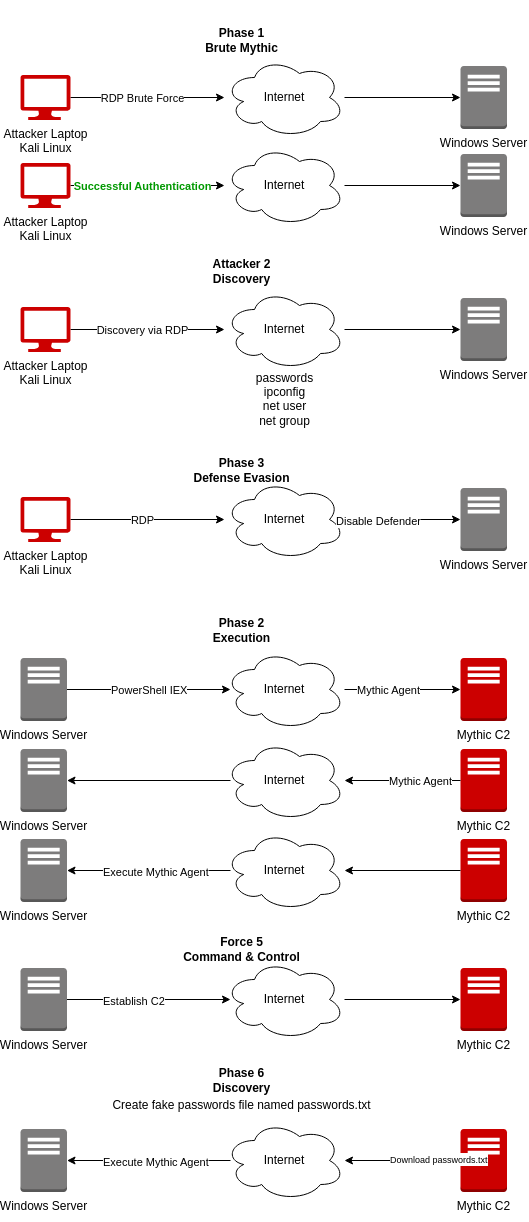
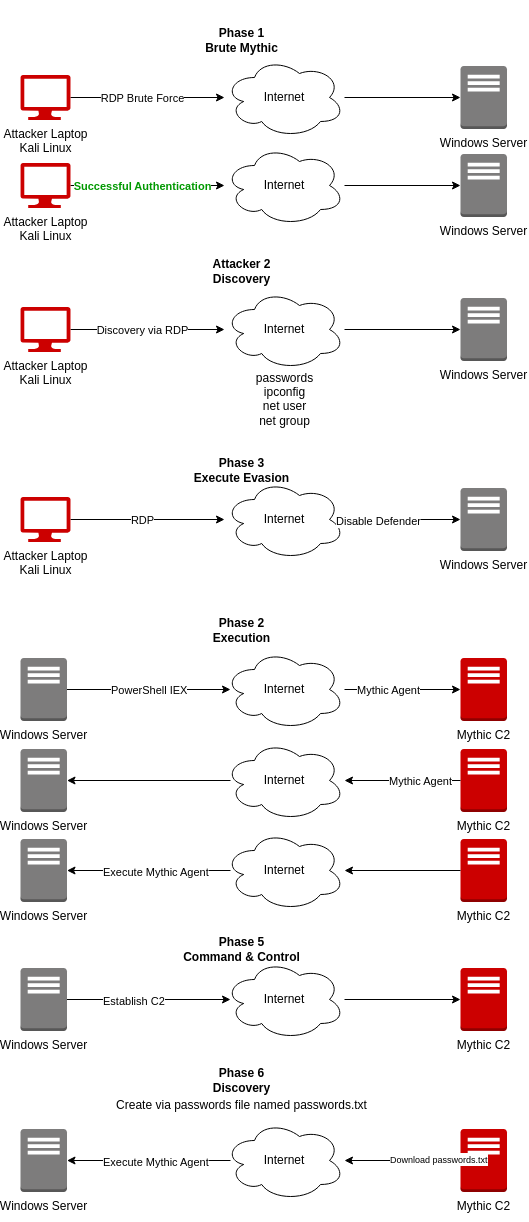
node "Phase 3 Defense Evasion": label "Phase 3 Defense Evasion" -> "Phase 3 Execute Evasion"
node "Force 5 Command & Control": label "Force 5 Command & Control" -> "Phase 5 Command & Control"
node "Create fake passwords file named passwords.txt": label "Create fake passwords file named passwords.txt" -> "Create via passwords file named passwords.txt"
